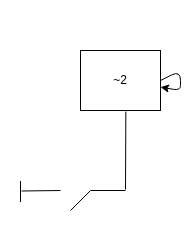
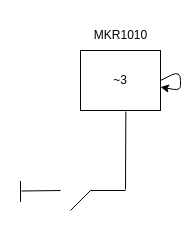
node "MKR1010": added
node "~2": label "~2" -> "~3"
